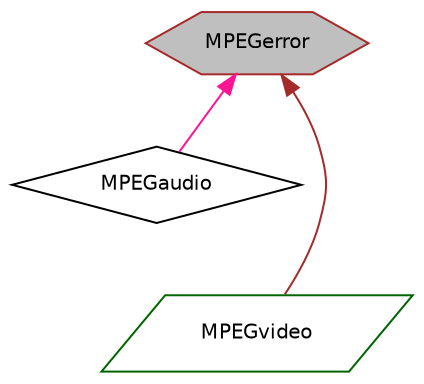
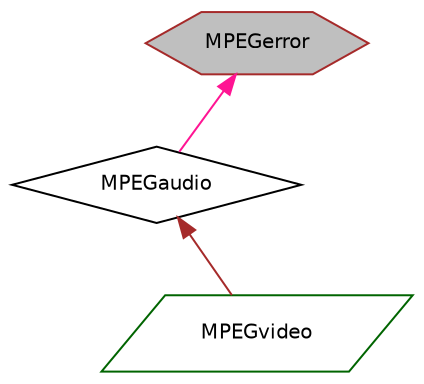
edge "MPEGvideo" -> "MPEGerror": now "MPEGvideo" -> "MPEGaudio"
